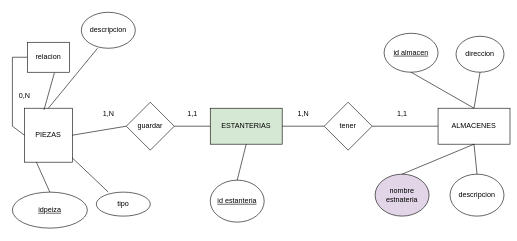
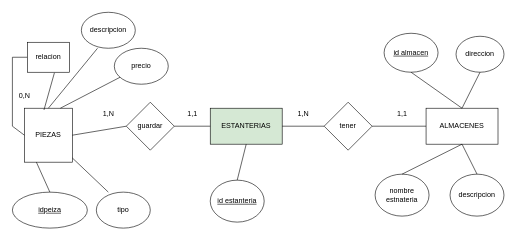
node "precio": added
edge "precio" -- "PIEZAS": added
node "ALMACENES": moved (474, 126) -> (462, 126)
node "nombre estnateria": fillcolor #e1d5e7 -> #ffffff
node "tipo": size 54x24 -> 54x36
